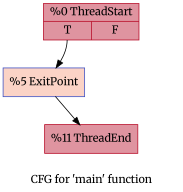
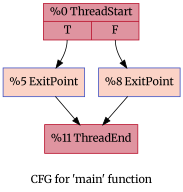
node "%8 ExitPoint": added
